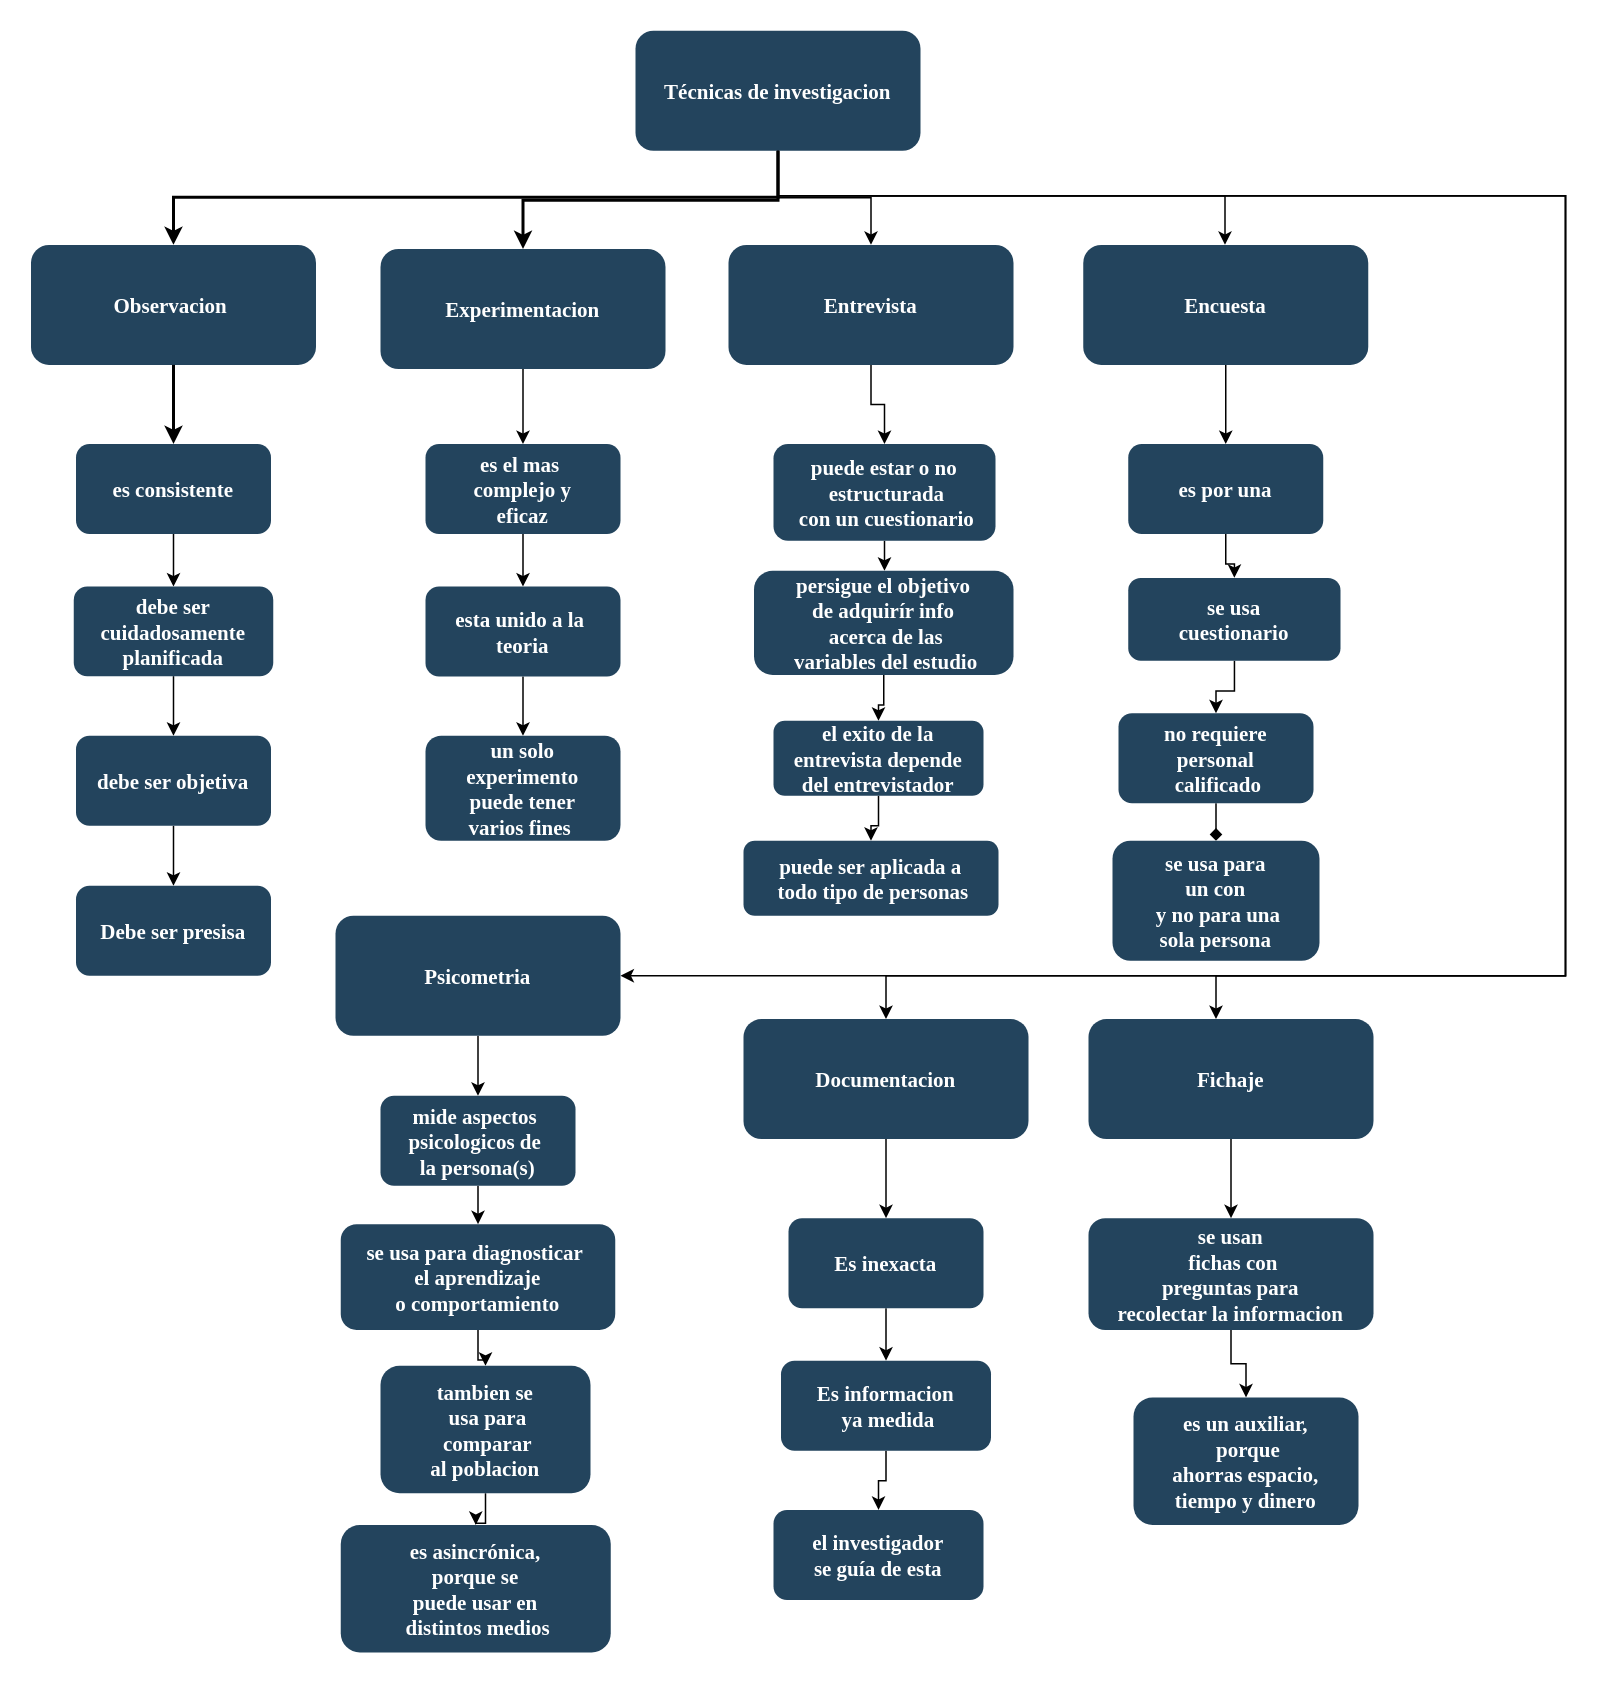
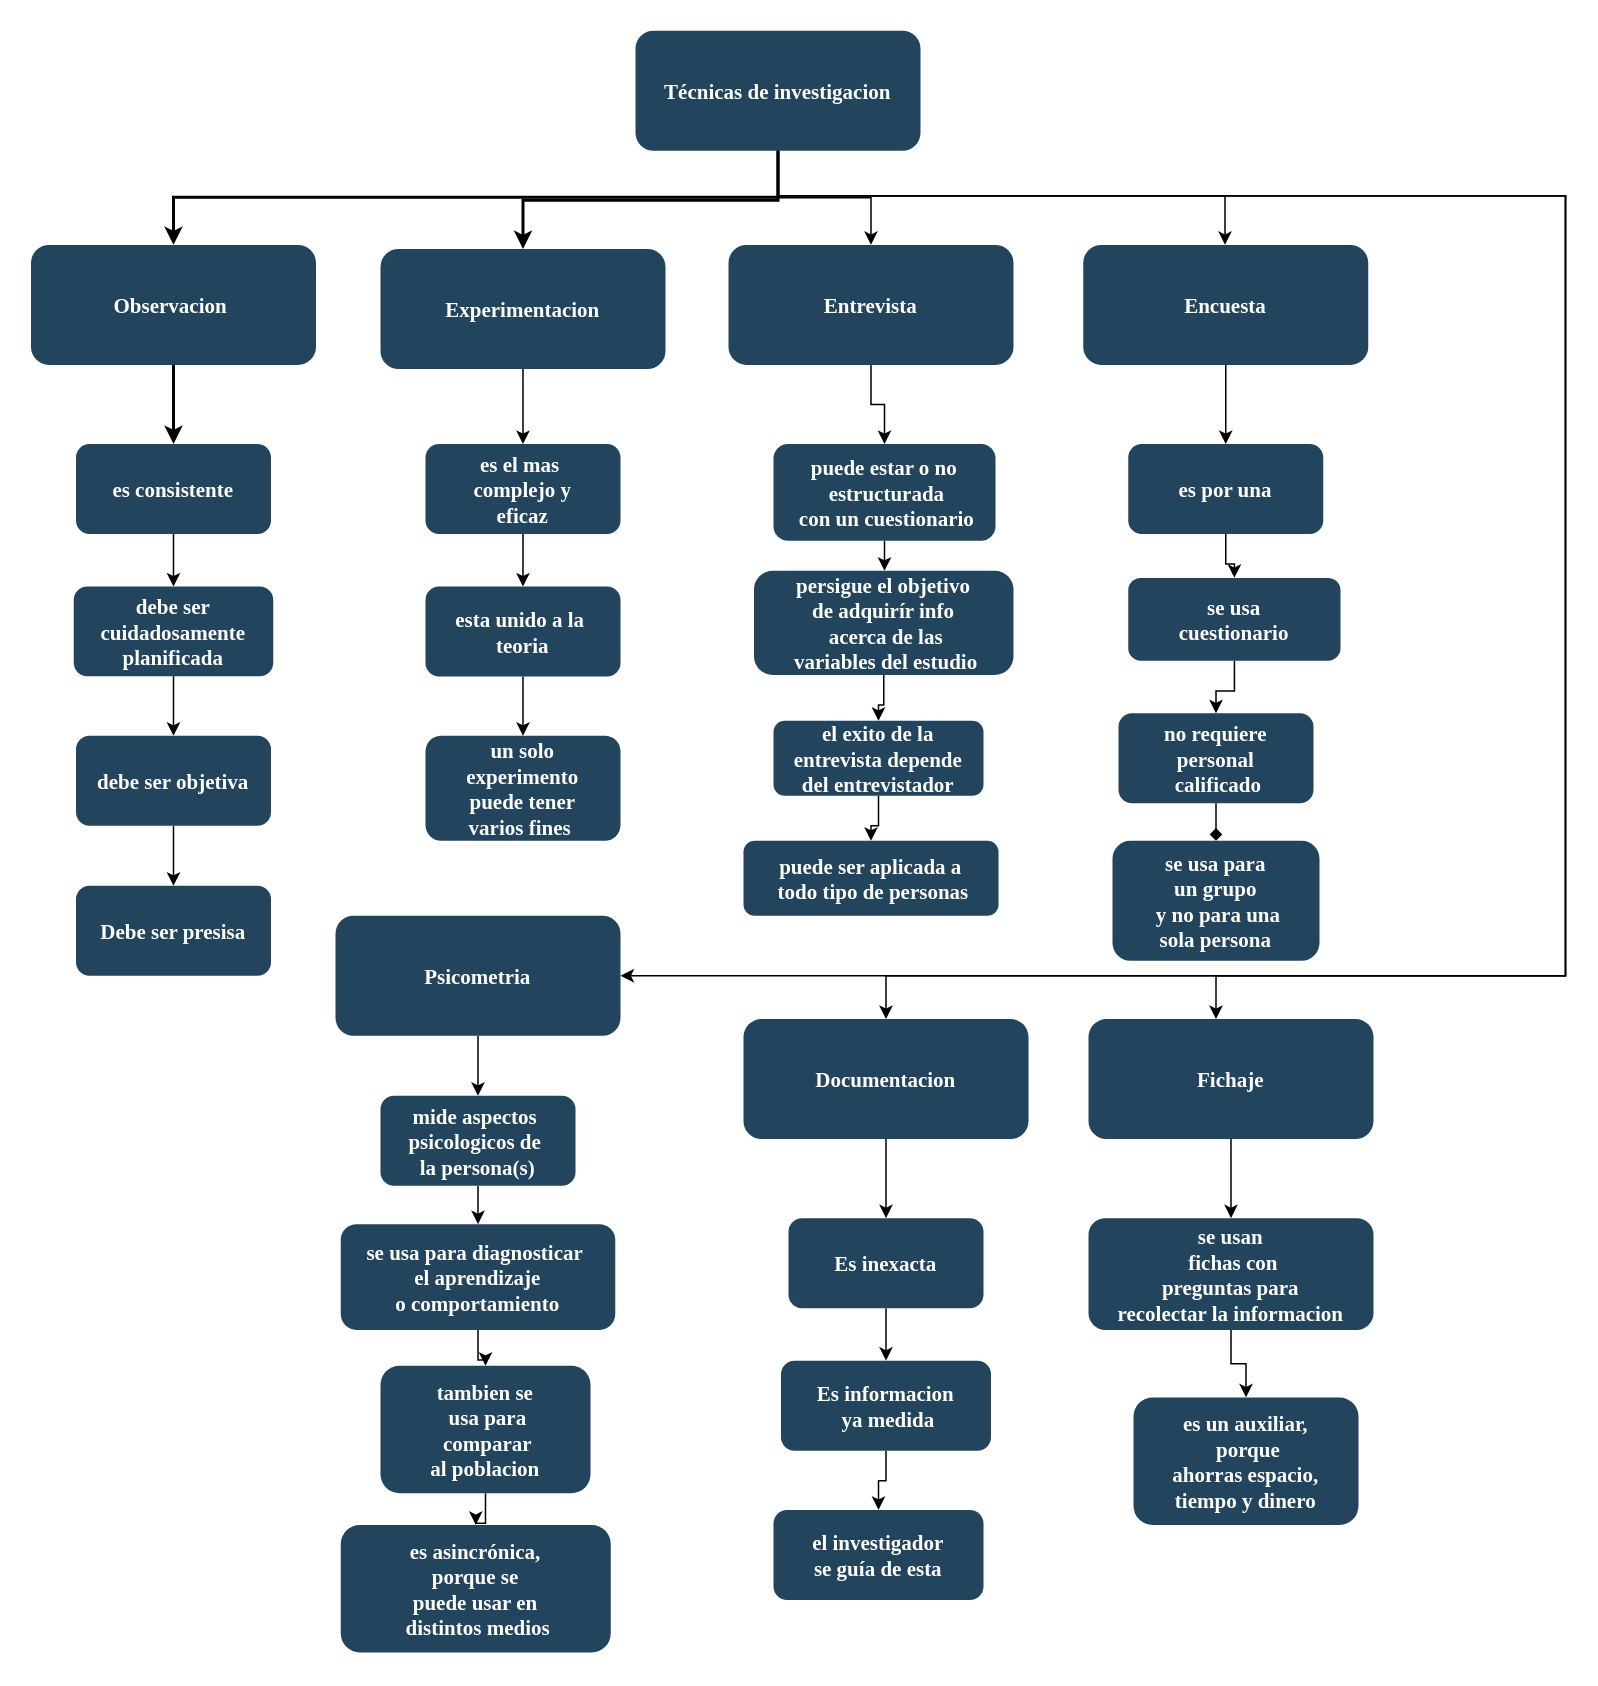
node "se usa para un con y no para una sola persona": label "se usa para un con y no para una sola persona" -> "se usa para un grupo y no para una sola persona"
